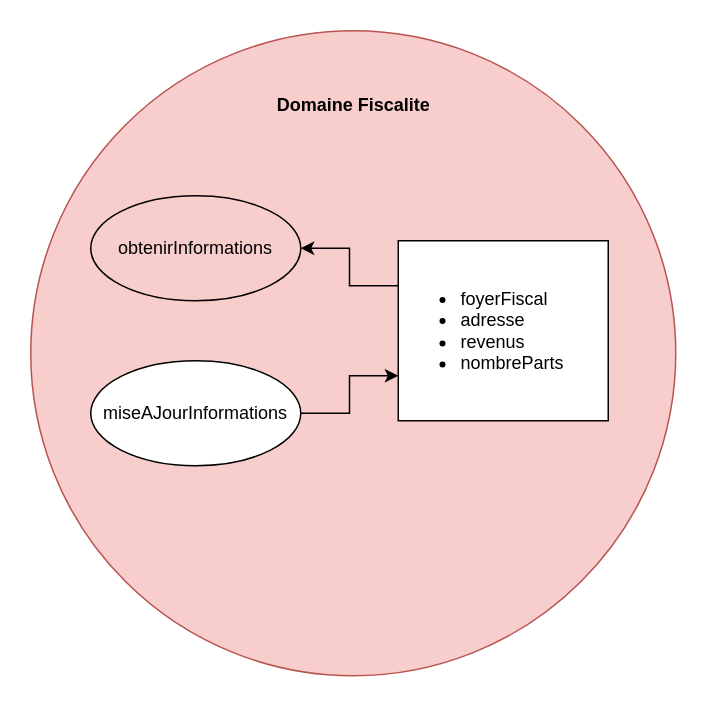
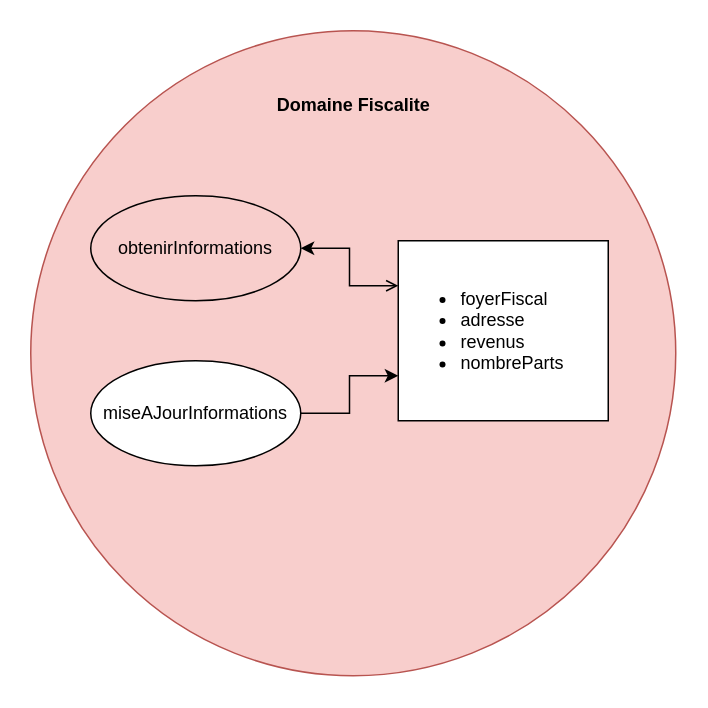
edge "foyerFiscal adresse revenus nombreParts" -> "obtenirInformations": arrowhead none -> open
